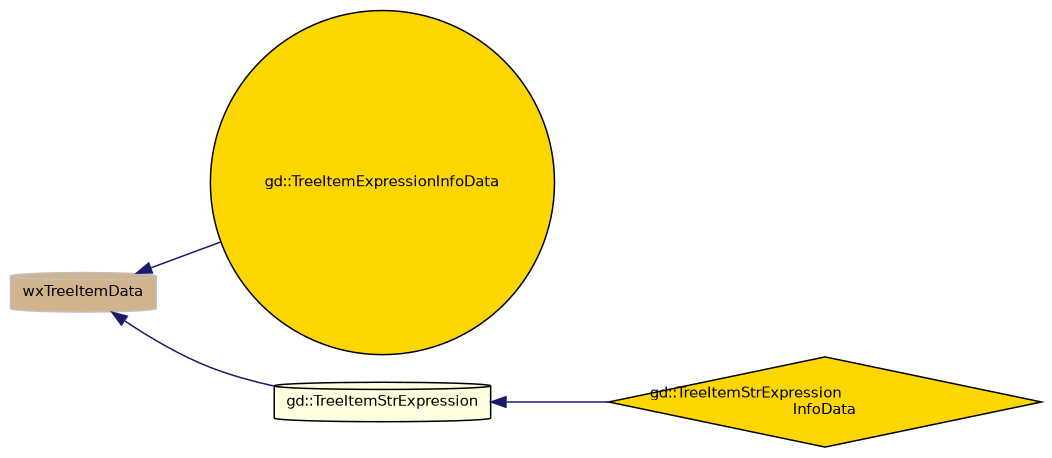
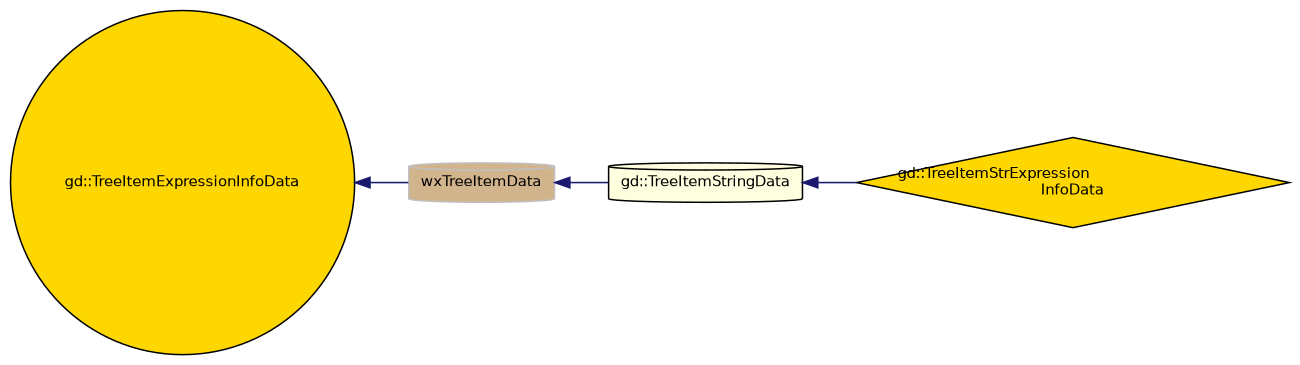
edge "gd::TreeItemExpressionInfoData" -> "wxTreeItemData": reversed
node "gd::TreeItemStrExpression": label "gd::TreeItemStrExpression" -> "gd::TreeItemStringData"
